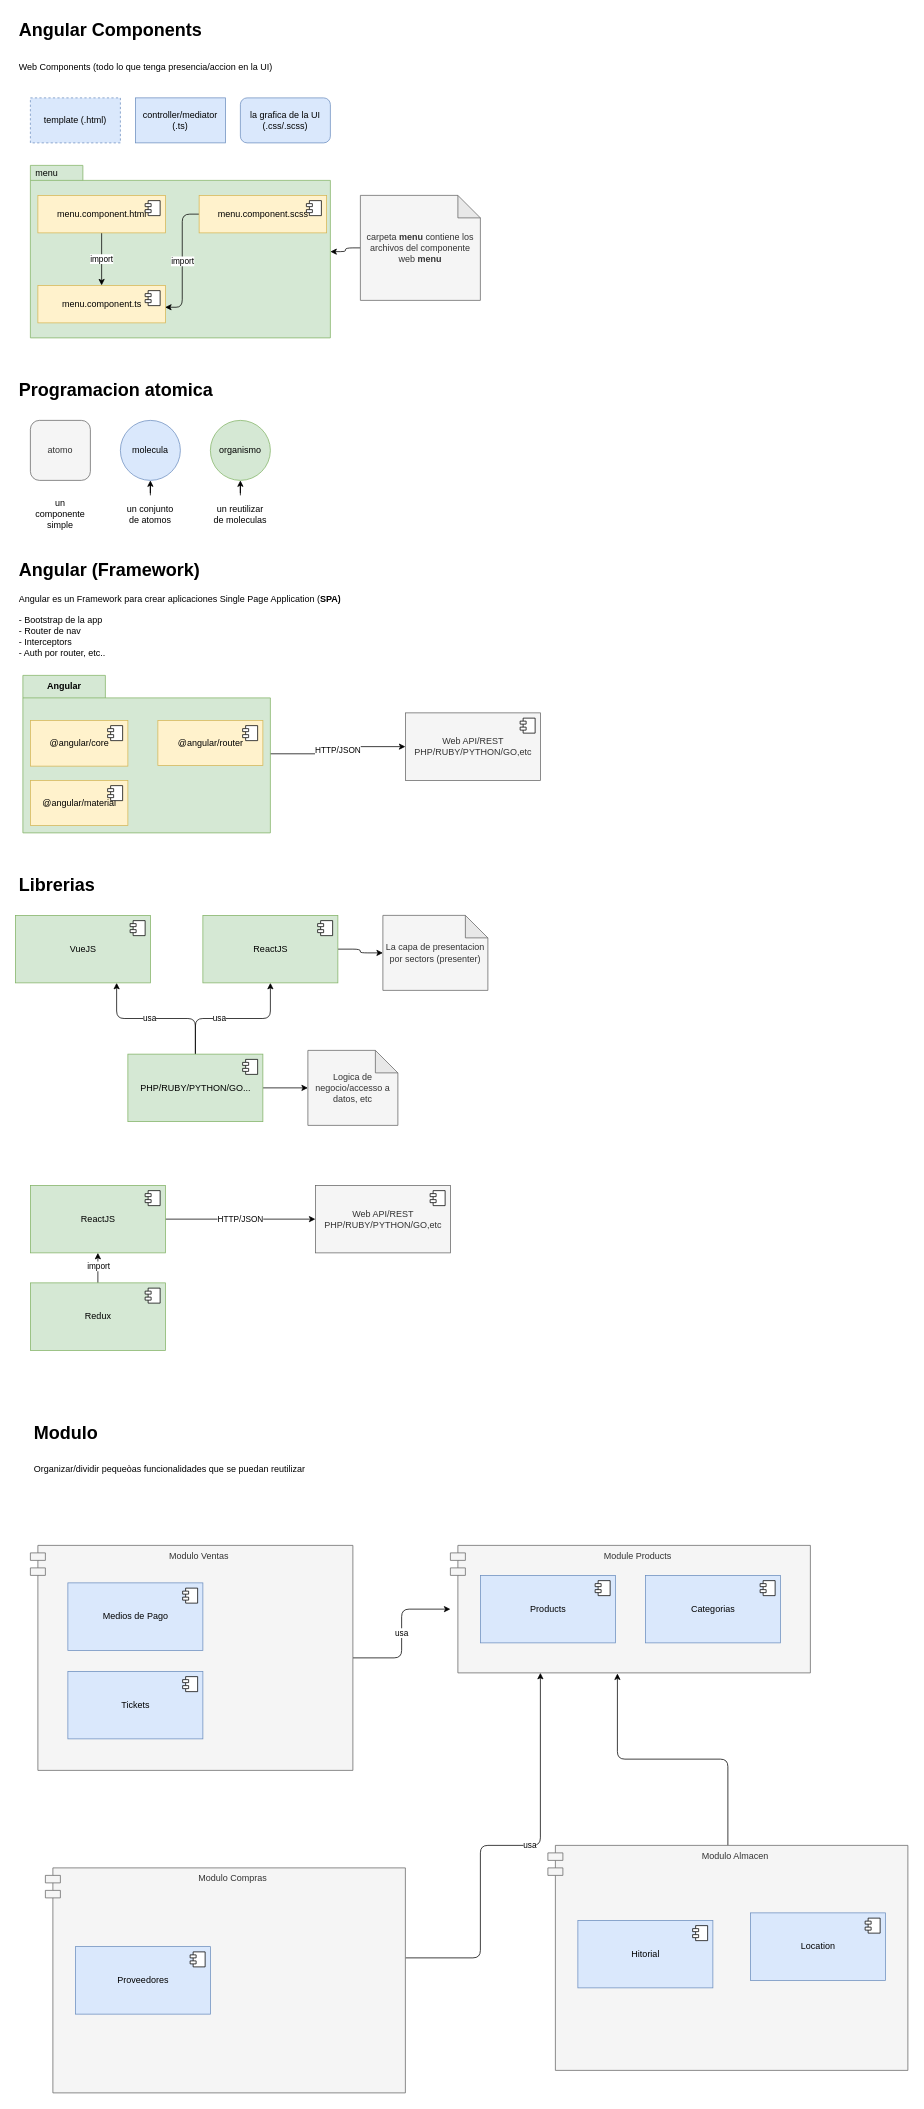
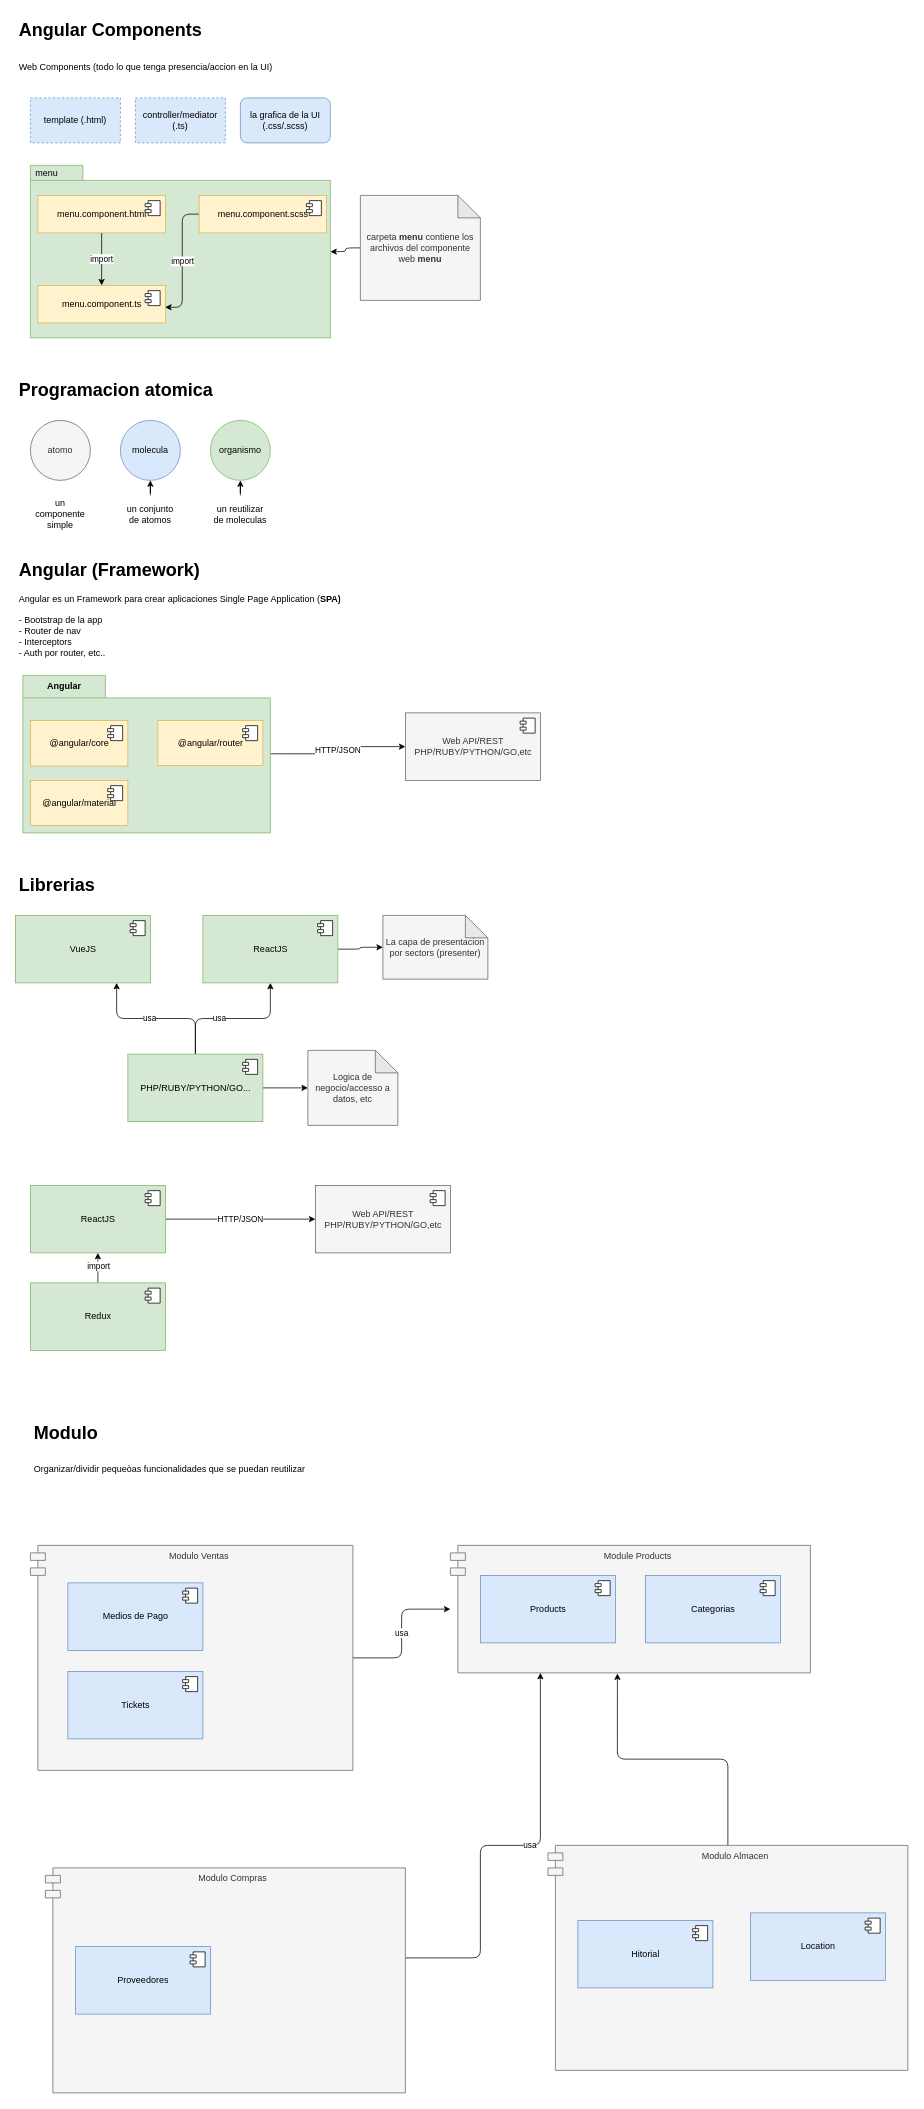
node "controller/mediator (.ts)": style solid -> dashed
node "atomo": shape rounded rectangle -> ellipse
node "La capa de presentacion por sectors (presenter)": size 105x75 -> 105x64
